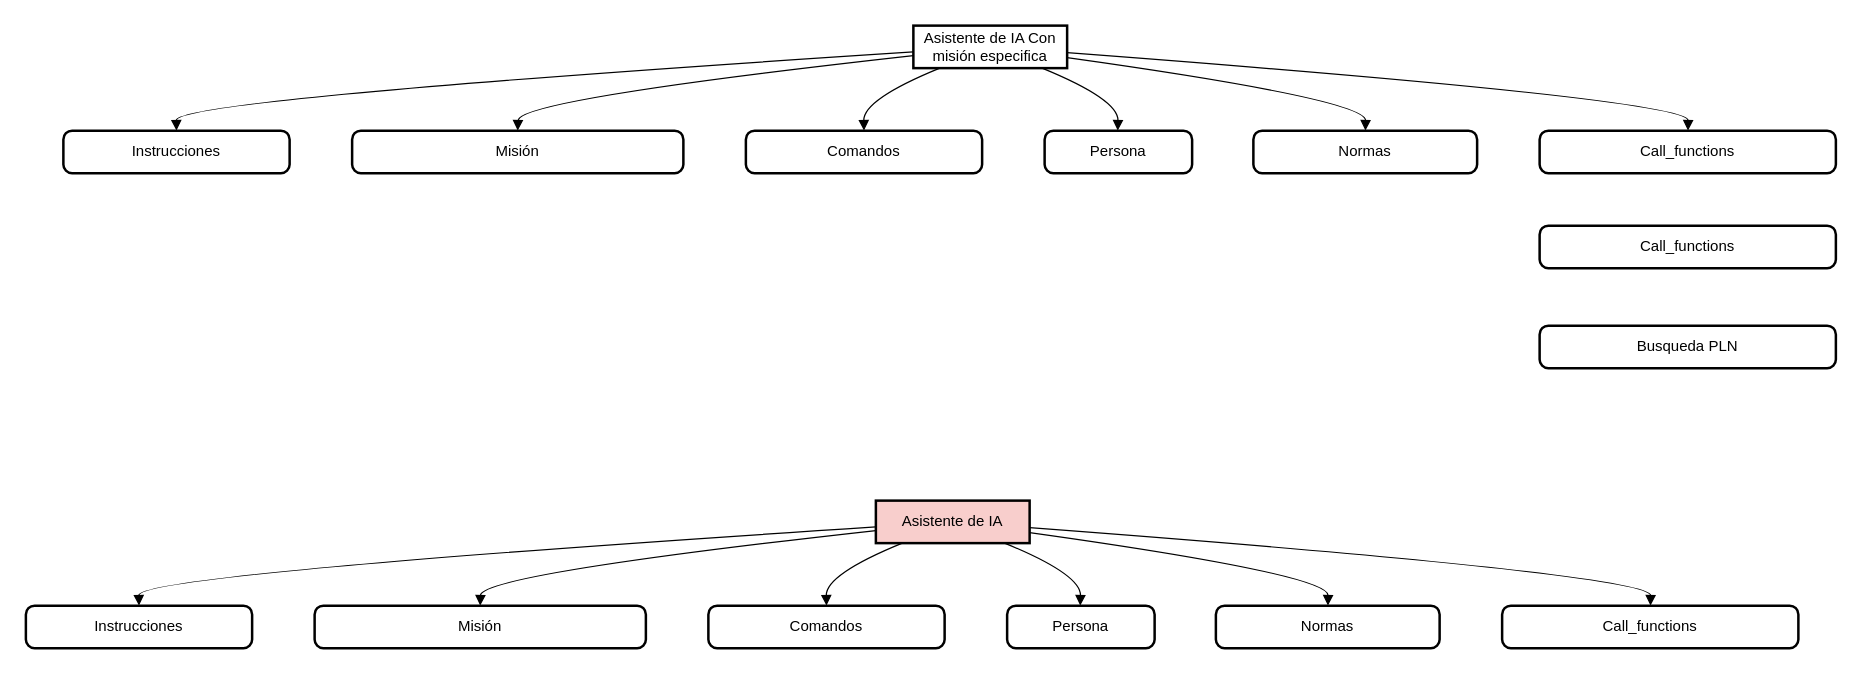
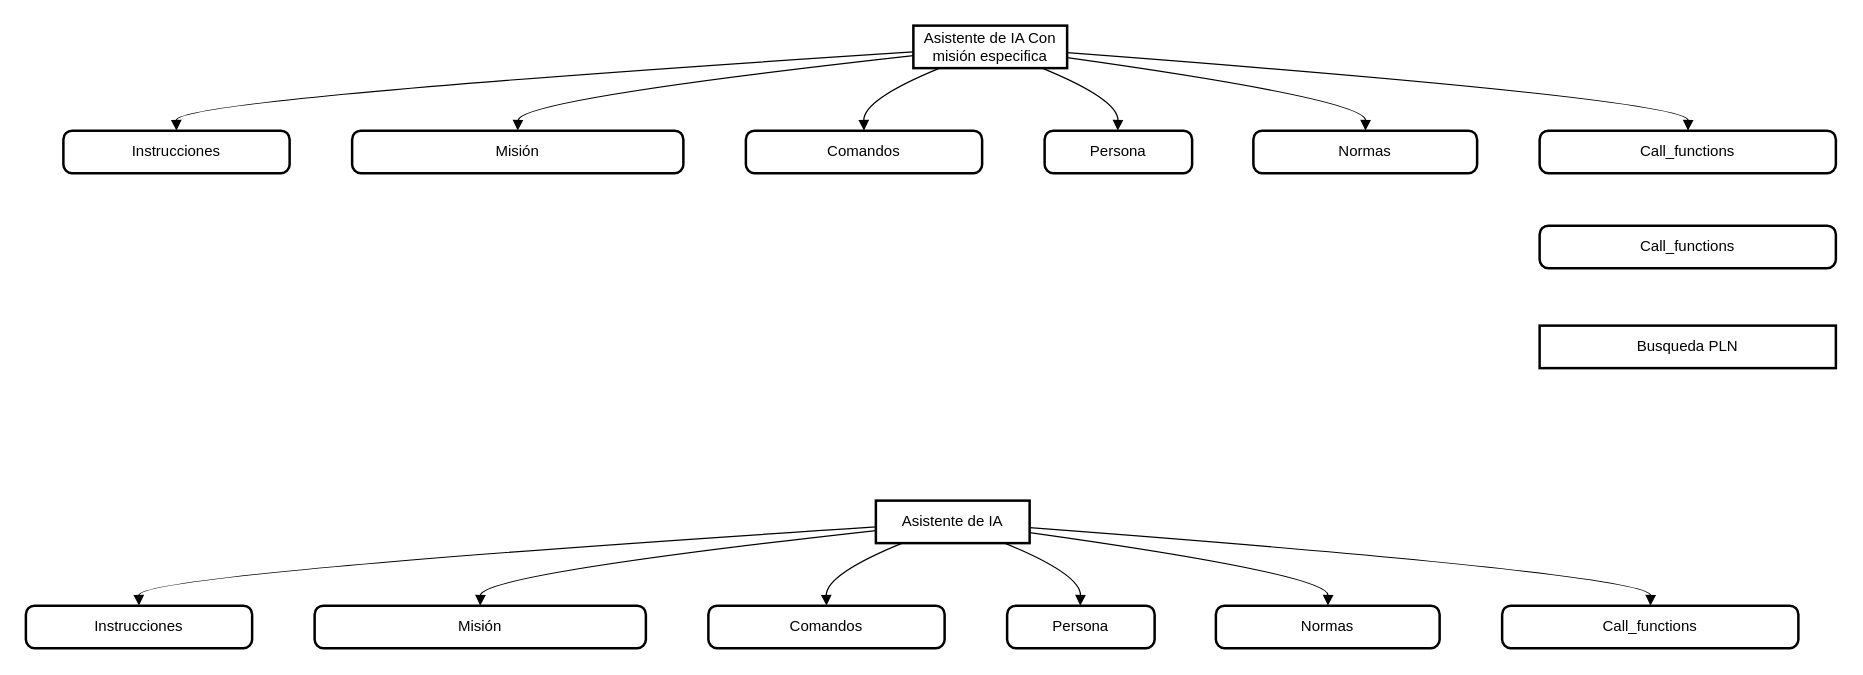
node "Busqueda PLN": shape rounded rectangle -> rectangle
node "Asistente de IA": fillcolor #f8cecc -> #ffffff
